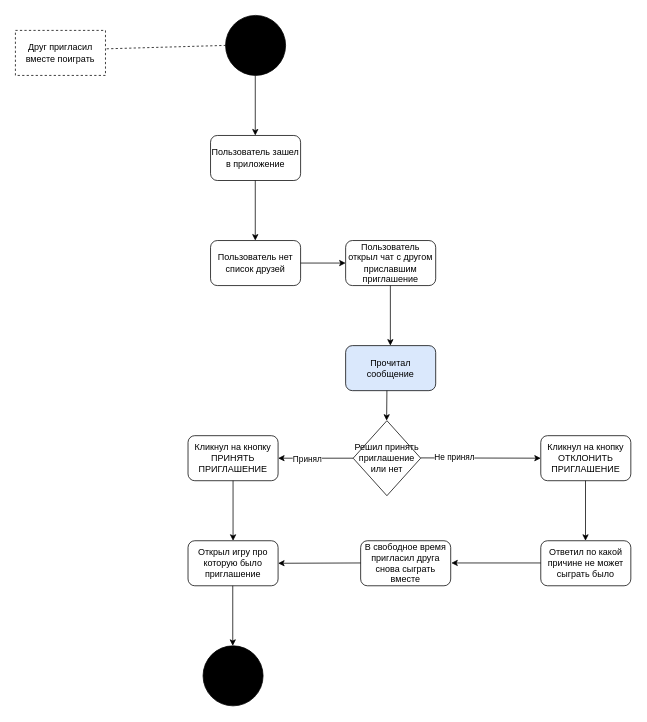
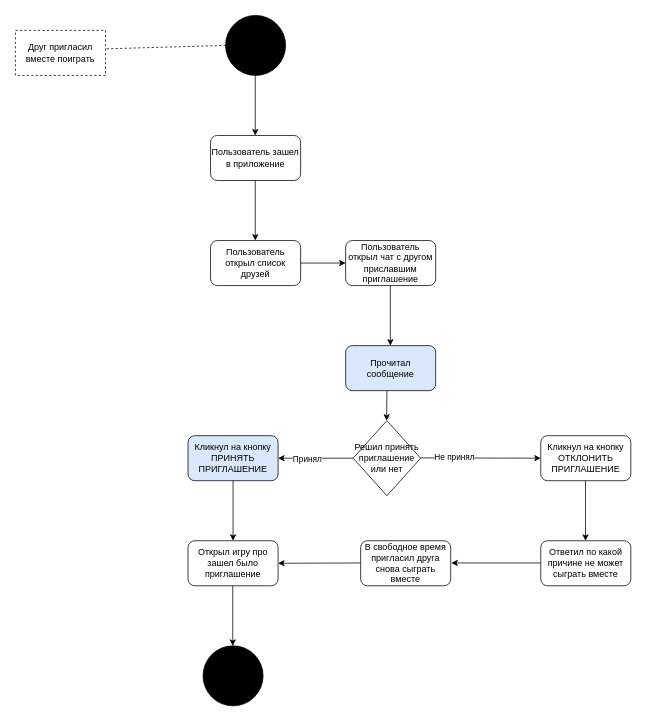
node "Пользователь нет список друзей": label "Пользователь нет список друзей" -> "Пользователь открыл список друзей"
node "Кликнул на кнопку ПРИНЯТЬ ПРИГЛАШЕНИЕ": fillcolor #ffffff -> #dae8fc
node "Открыл игру про которую было приглашение": label "Открыл игру про которую было приглашение" -> "Открыл игру про зашел было приглашение"
node "Ответил по какой причине не может сыграть было": label "Ответил по какой причине не может сыграть было" -> "Ответил по какой причине не может сыграть вместе"
